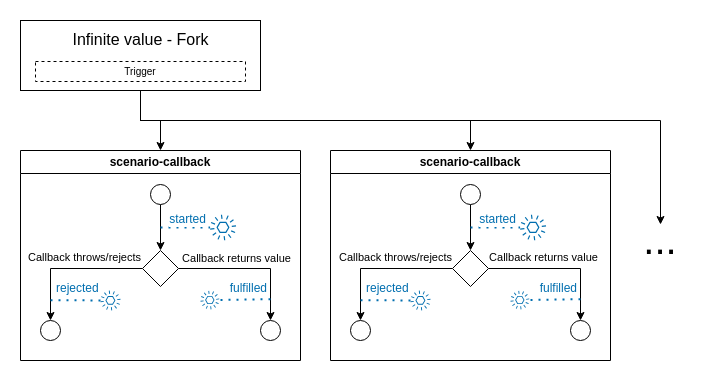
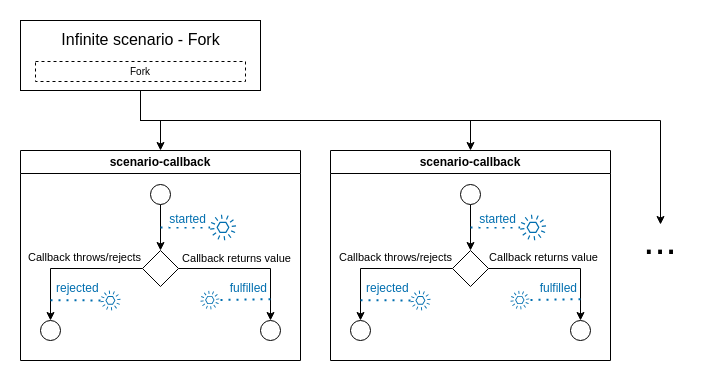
node "Infinite value - Fork": label "Infinite value - Fork" -> "Infinite scenario - Fork"
node "Trigger": label "Trigger" -> "Fork"
